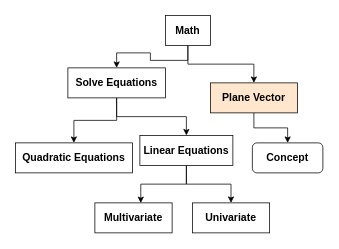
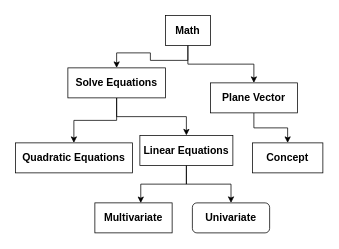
node "Plane Vector": fillcolor #ffe6cc -> #ffffff
node "Concept": shape rounded rectangle -> rectangle
node "Univariate": shape rectangle -> rounded rectangle
